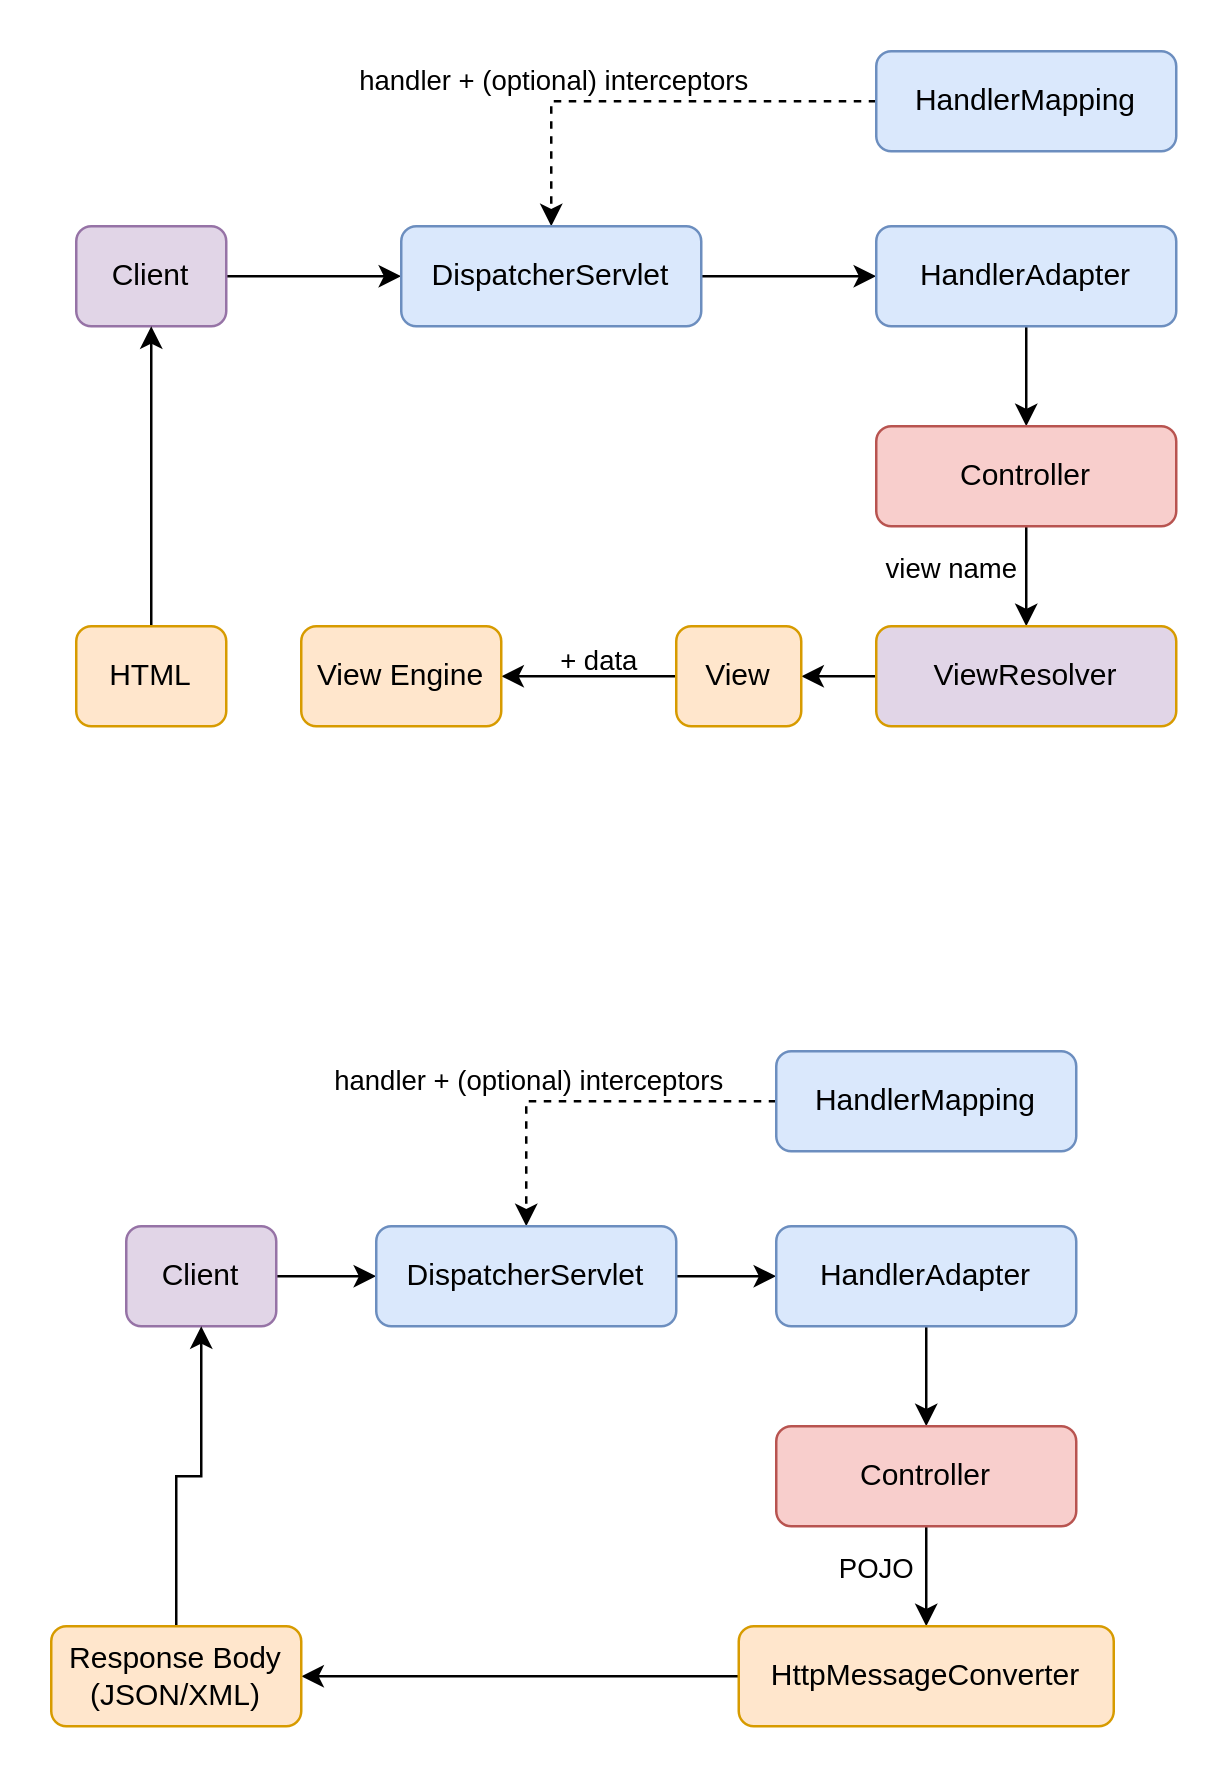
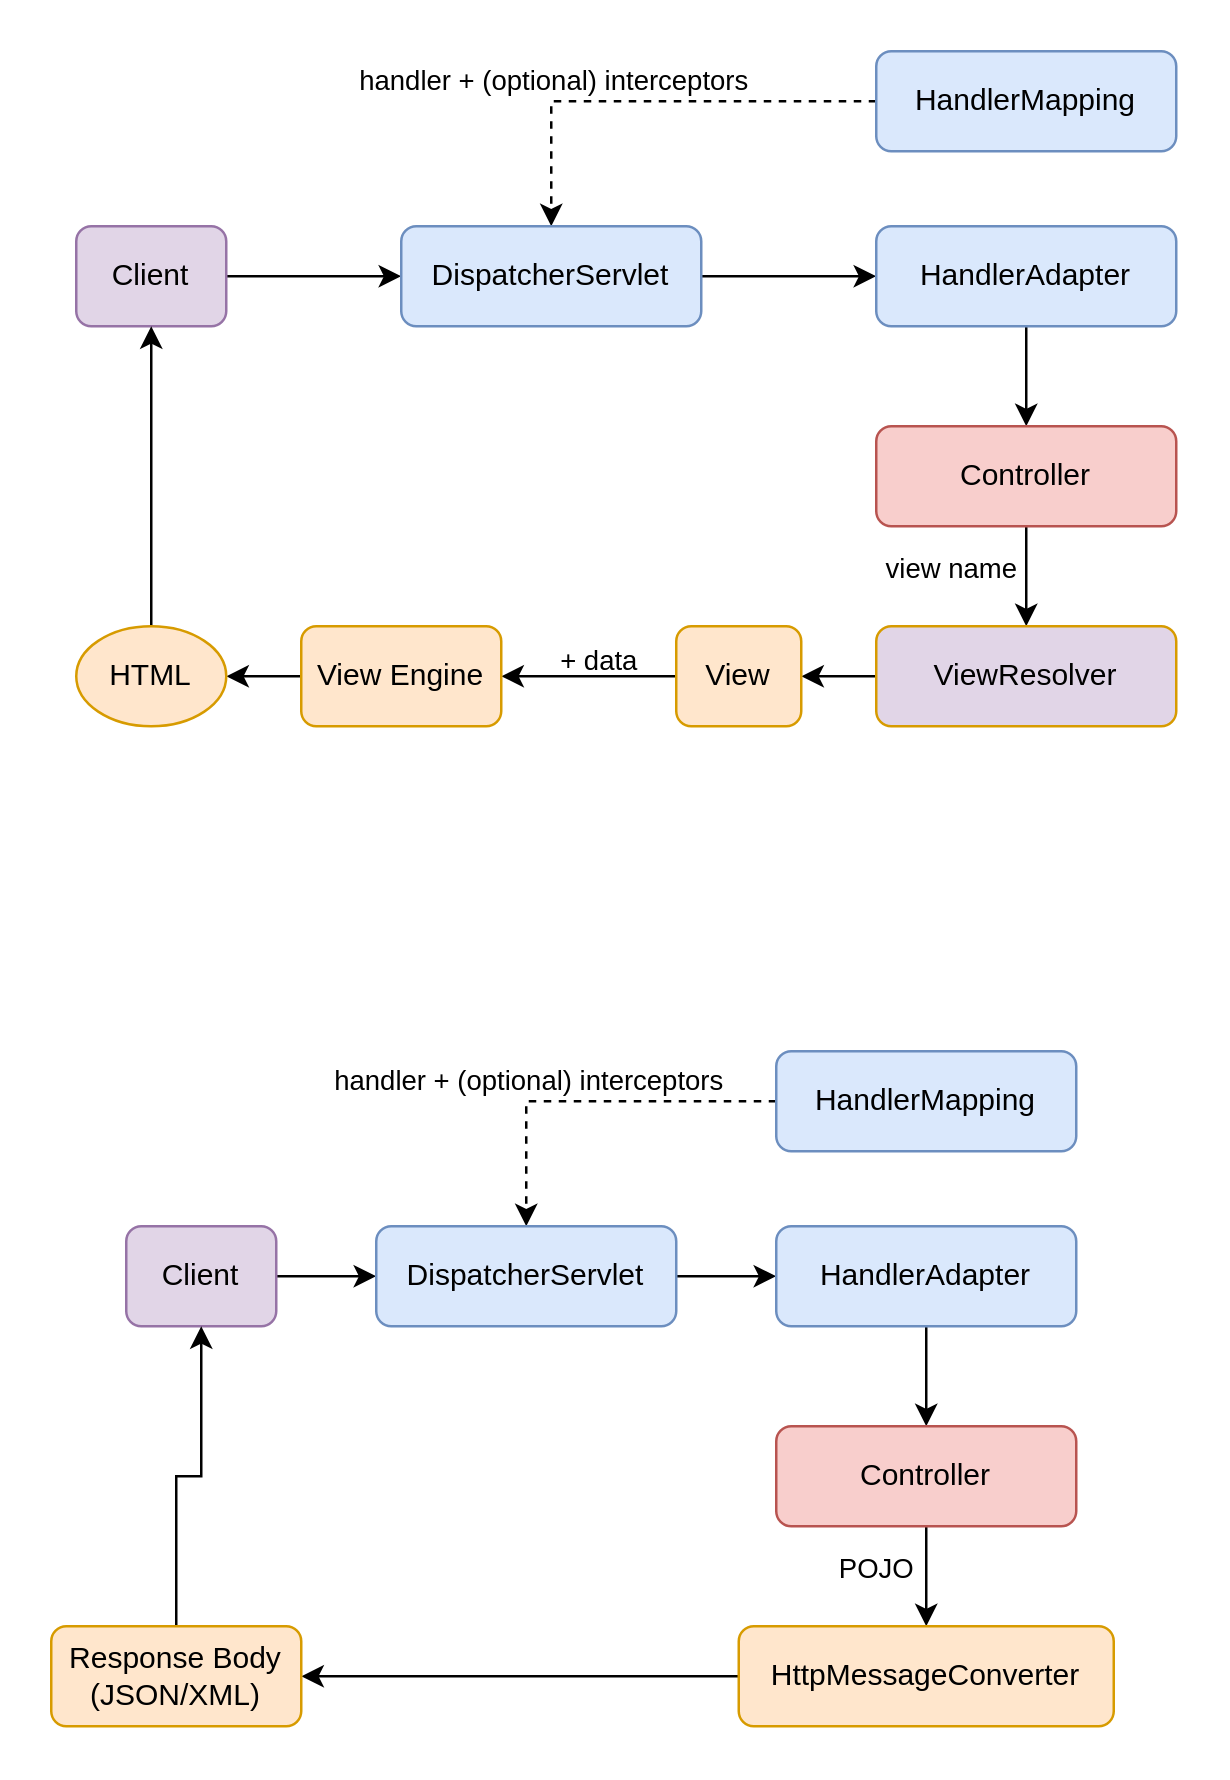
node "HTML": shape rounded rectangle -> ellipse
edge "View Engine" -> "HTML": added
